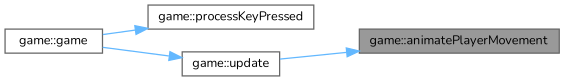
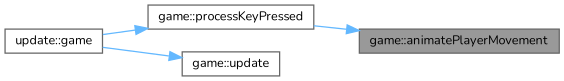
node "game::game": label "game::game" -> "update::game"
edge "game::update" -> "game::animatePlayerMovement": now "game::processKeyPressed" -> "game::animatePlayerMovement"
